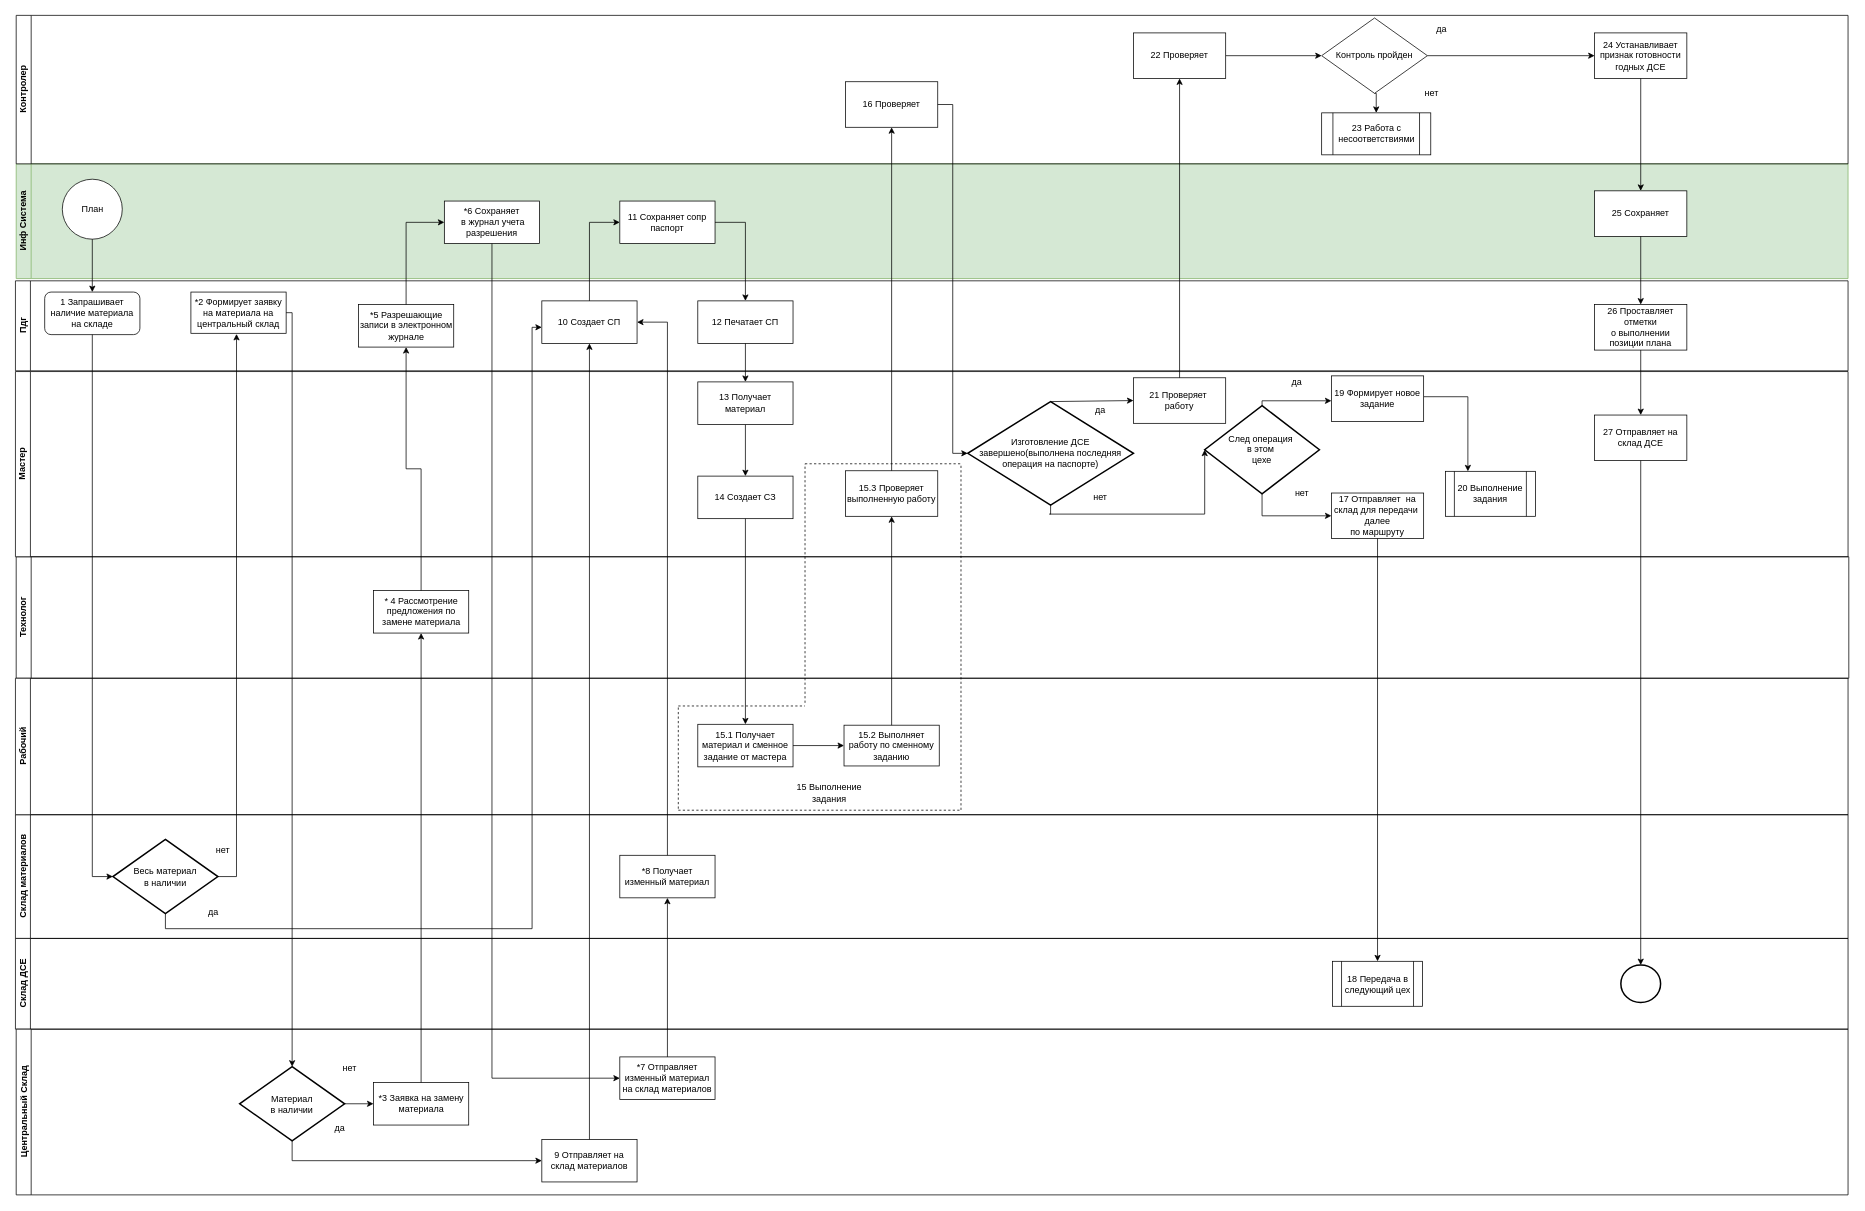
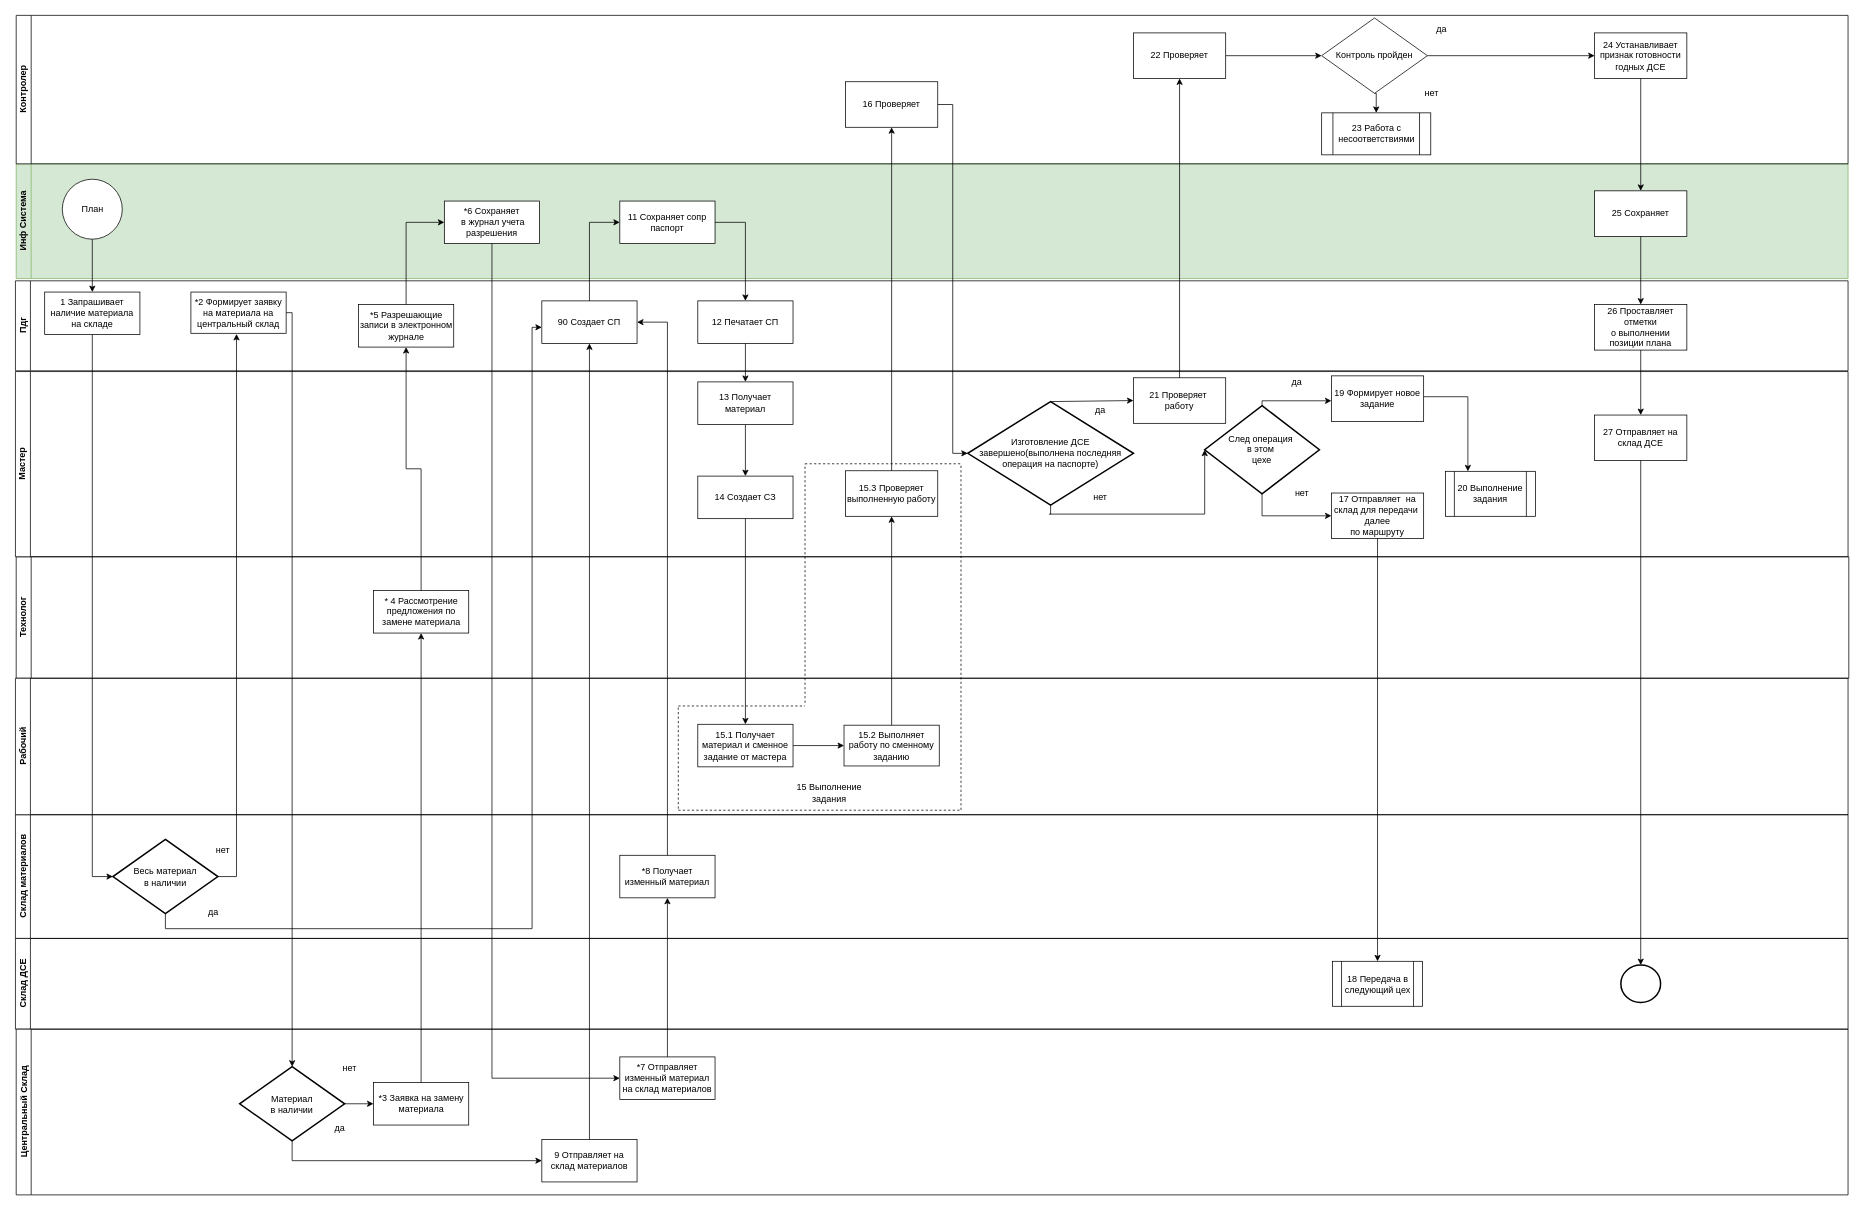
node "1 Запрашивает наличие материала на складе": shape rounded rectangle -> rectangle
node "10 Создает СП": label "10 Создает СП" -> "90 Создает СП"
